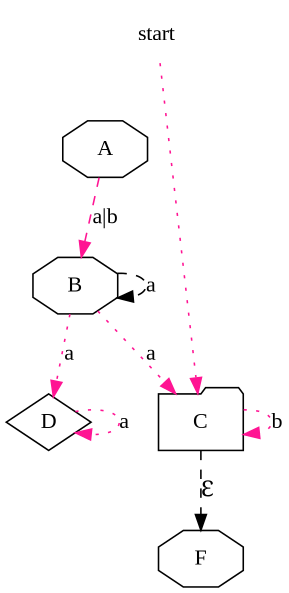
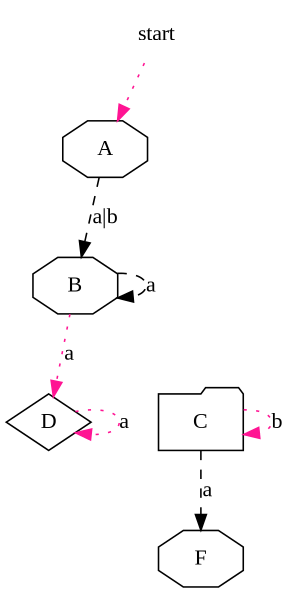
edge "A" -> "B": color deeppink -> black
edge "start" -> "C": now "start" -> "A"
edge "B" -> "C": removed, label "a"
edge "C" -> "F": label "ℇ" -> "a"
